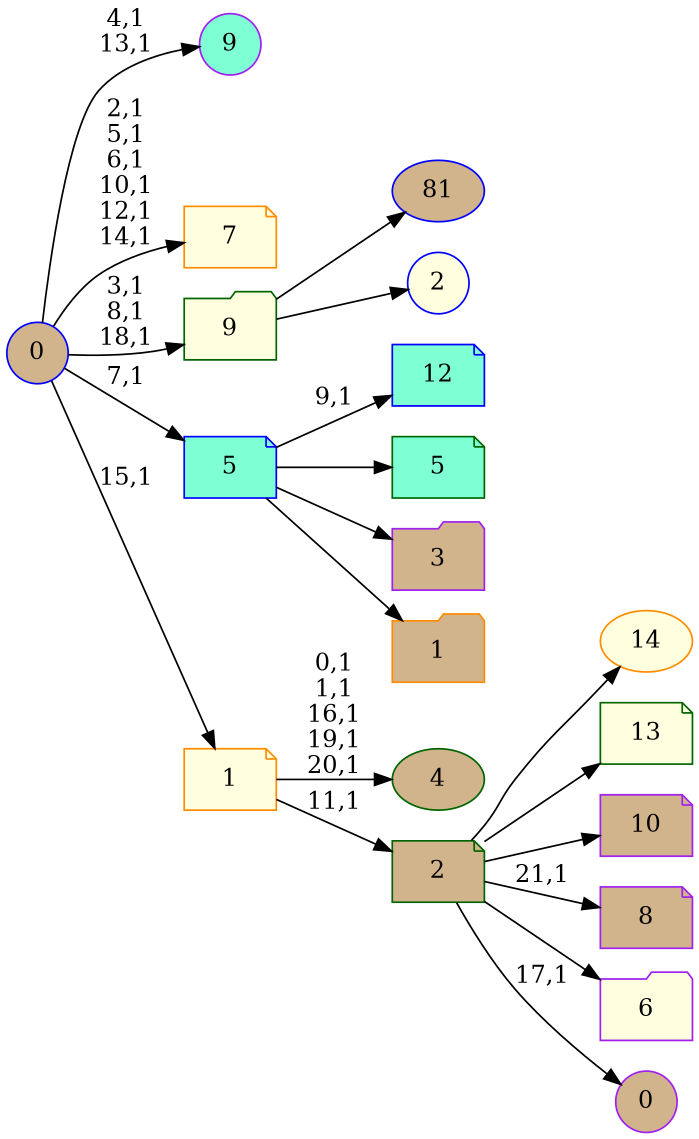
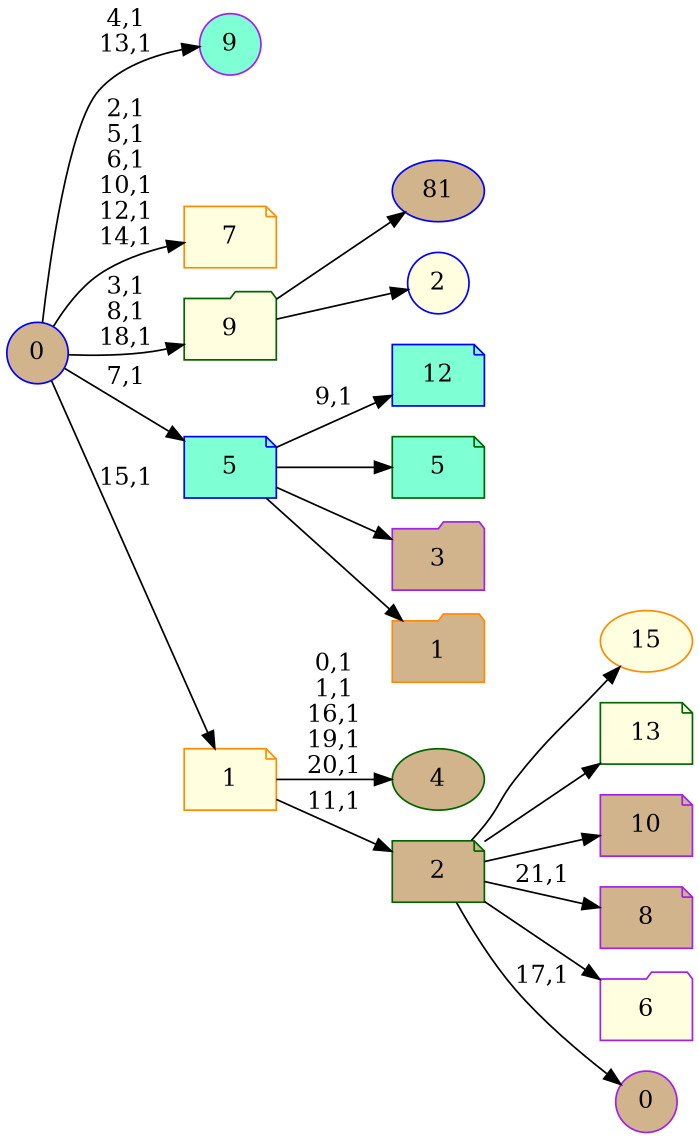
node "14": label "14" -> "15"
